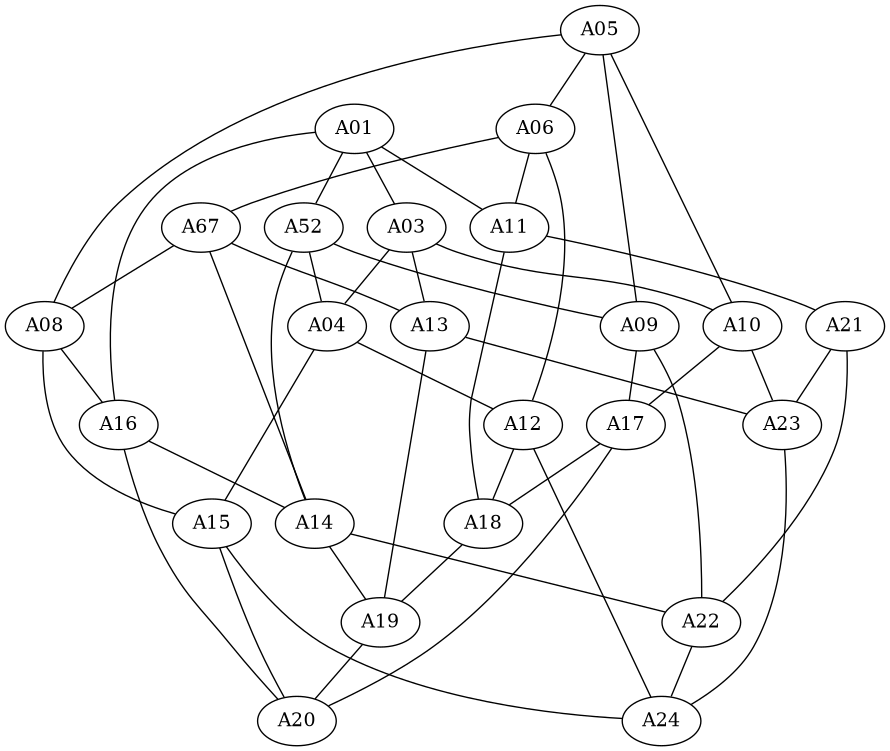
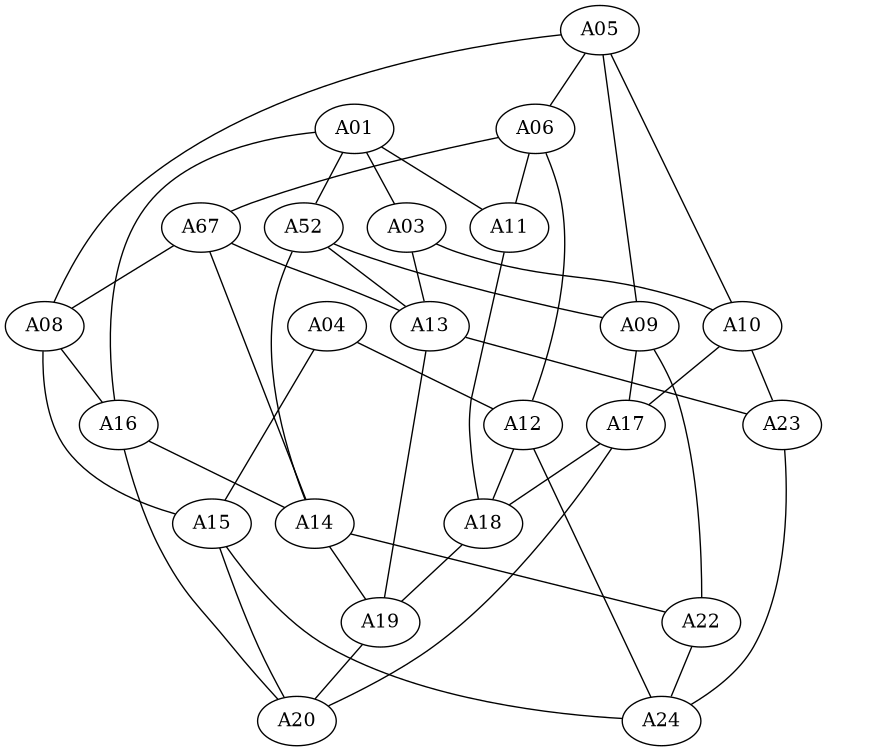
edge "A52" -- "A04": now "A52" -- "A13"
edge "A03" -- "A04": removed
node "A21": removed
